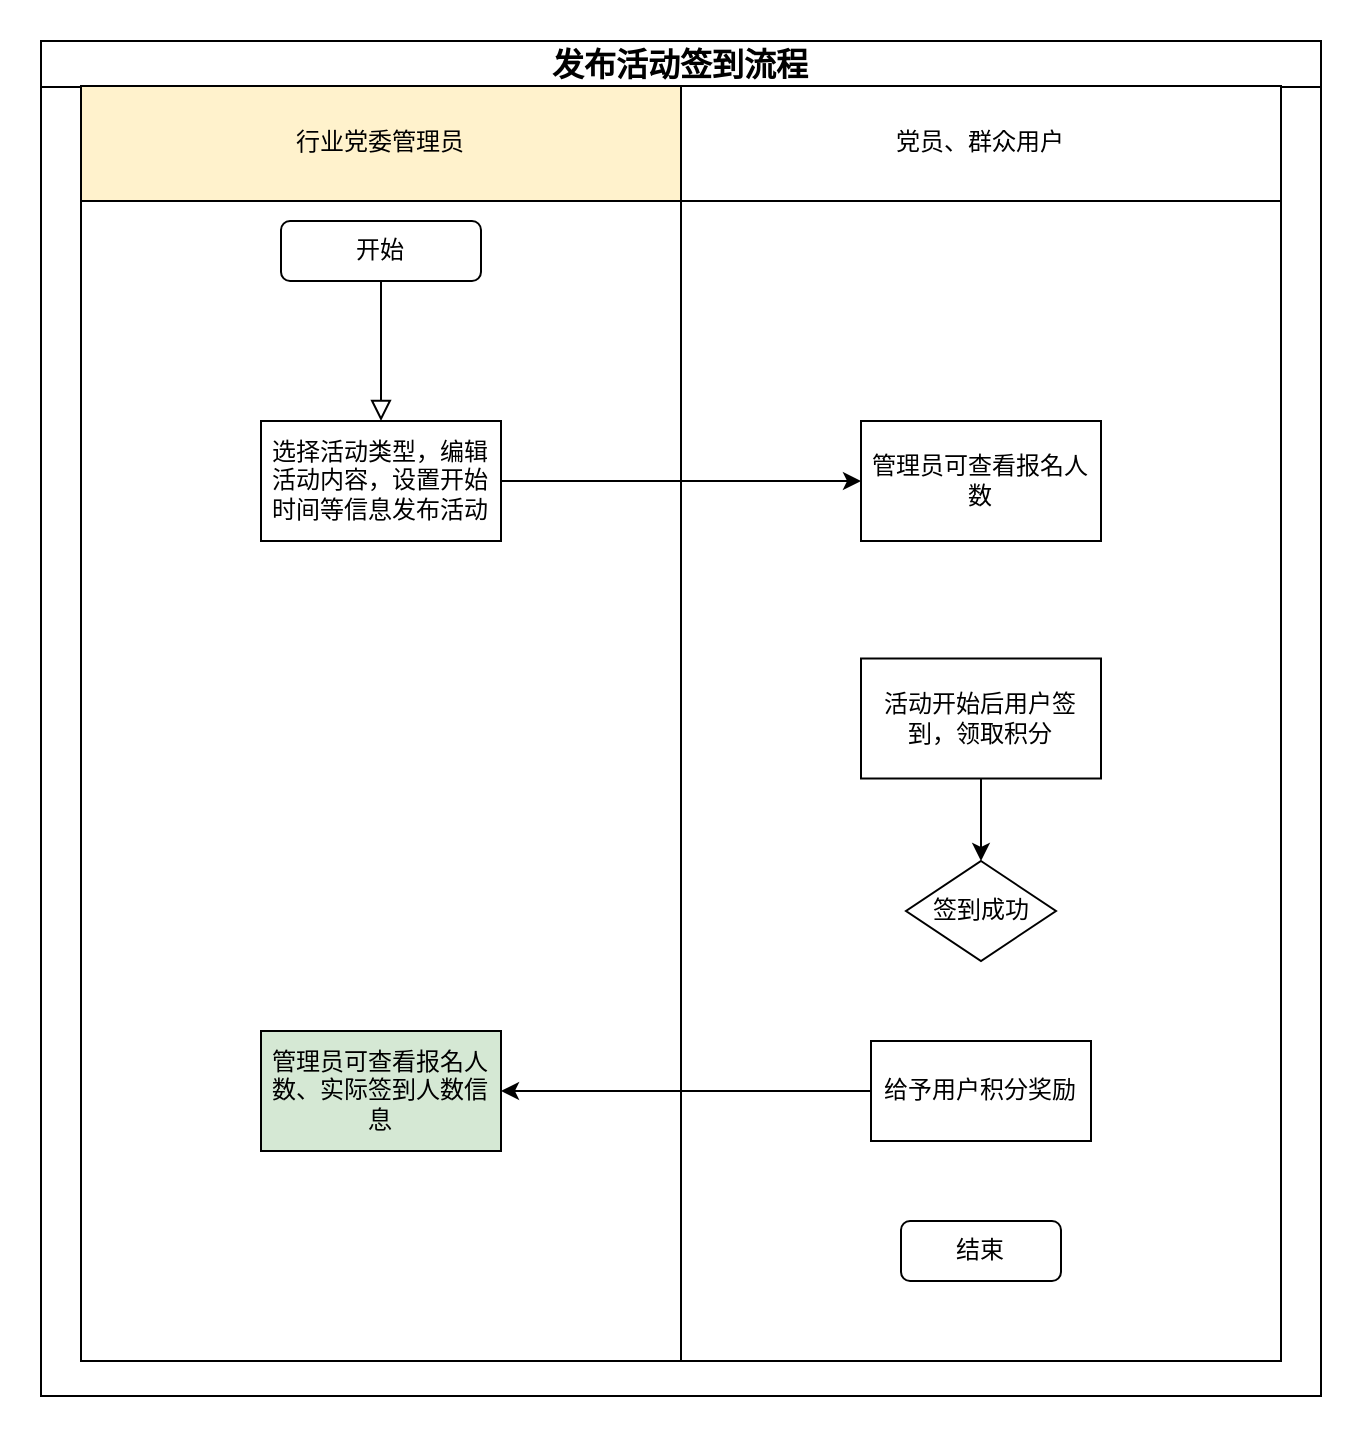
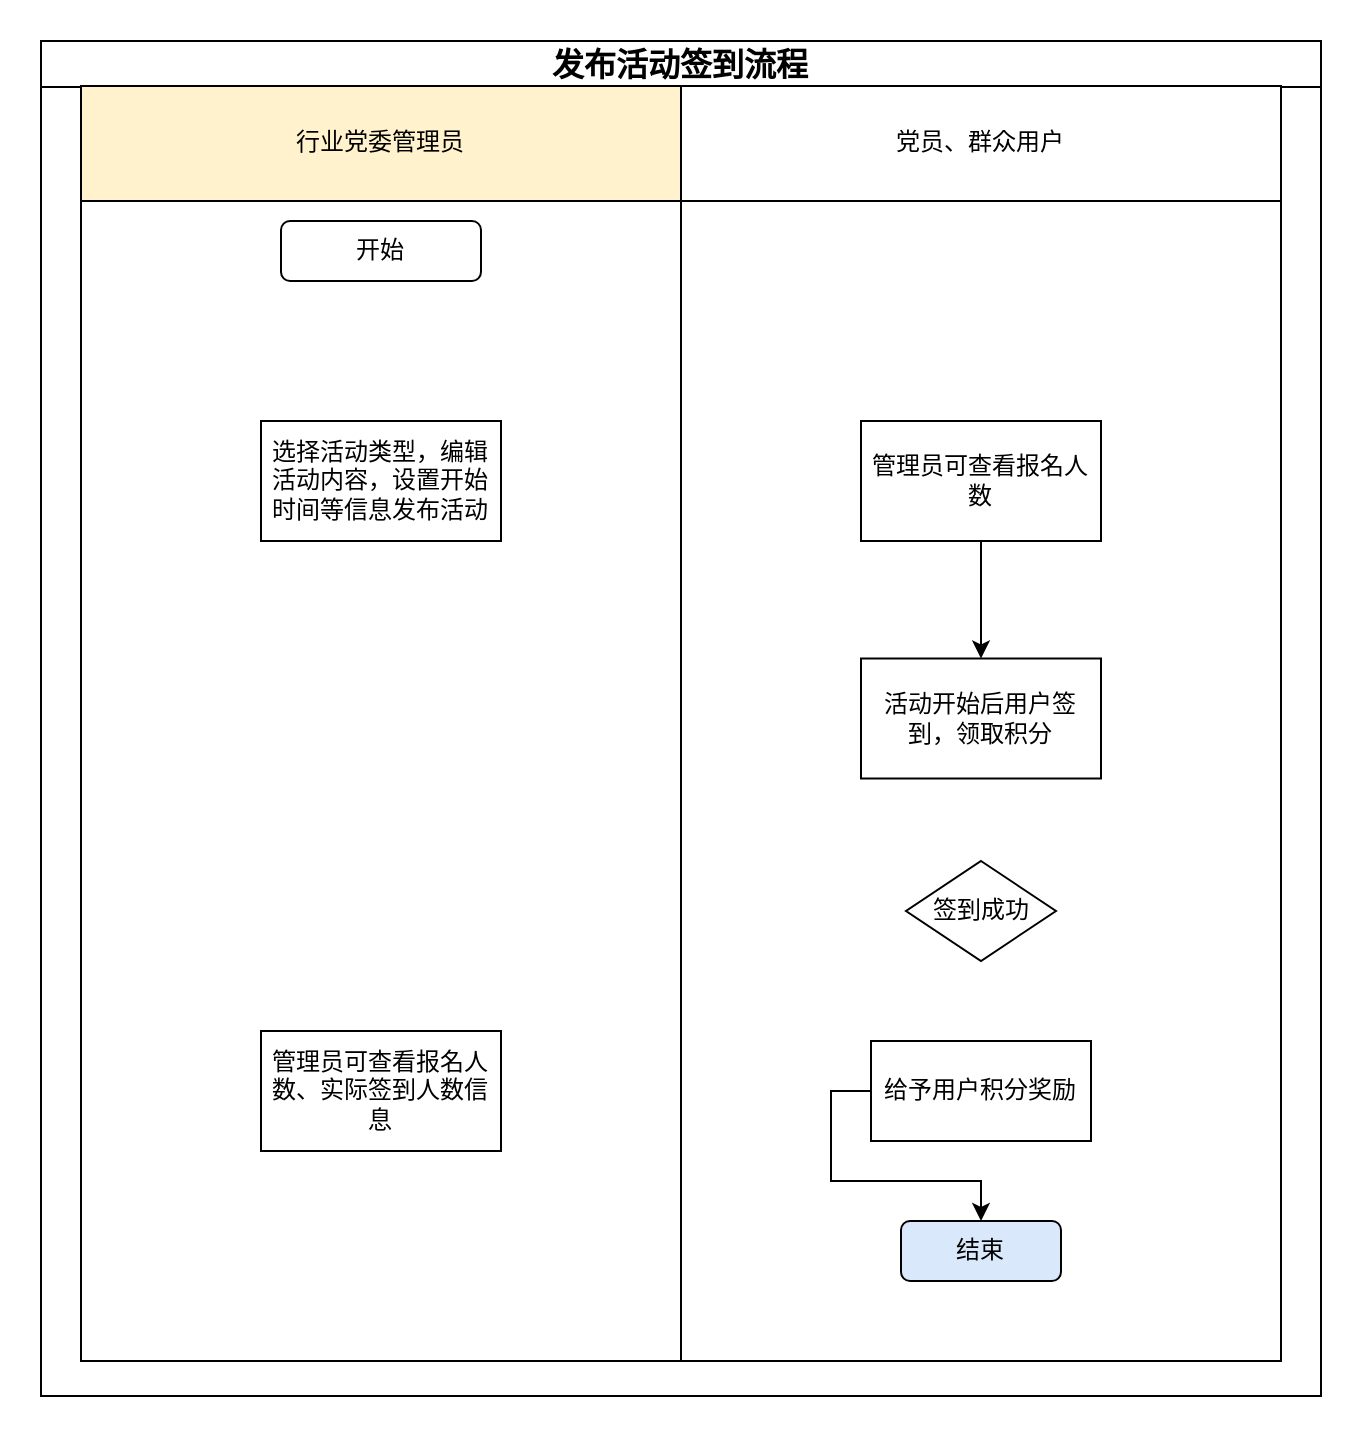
edge "开始" -> "选择活动类型，编辑活动内容，设置开始时间等信息发布活动": removed
edge "选择活动类型，编辑活动内容，设置开始时间等信息发布活动" -> "管理员可查看报名人数": removed
edge "管理员可查看报名人数" -> "活动开始后用户签到，领取积分": added
edge "活动开始后用户签到，领取积分" -> "签到成功": removed
node "管理员可查看报名人数、实际签到人数信息": fillcolor #d5e8d4 -> #ffffff
edge "给予用户积分奖励" -> "管理员可查看报名人数、实际签到人数信息": now "给予用户积分奖励" -> "结束"
node "结束": fillcolor #ffffff -> #dae8fc
